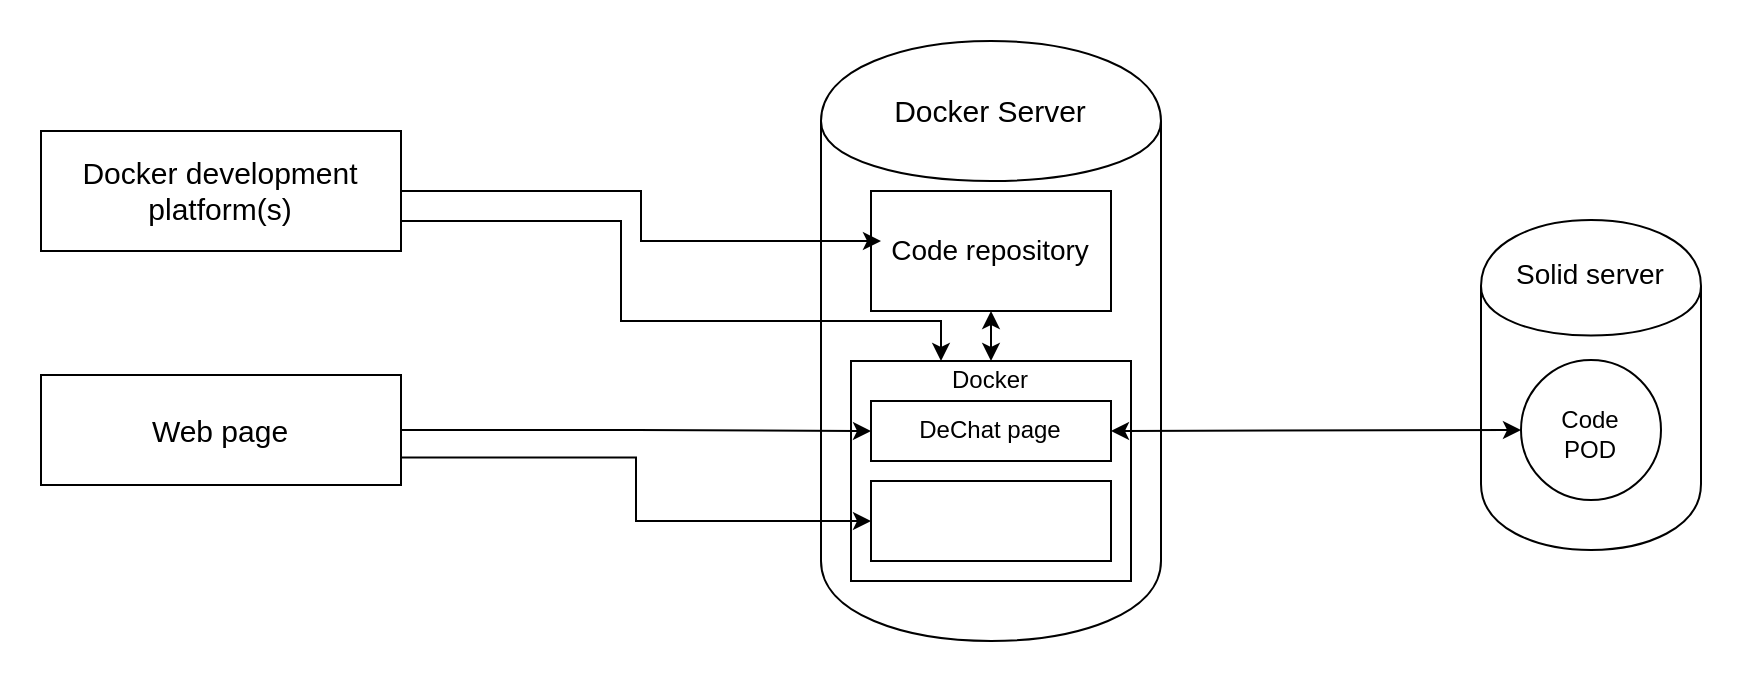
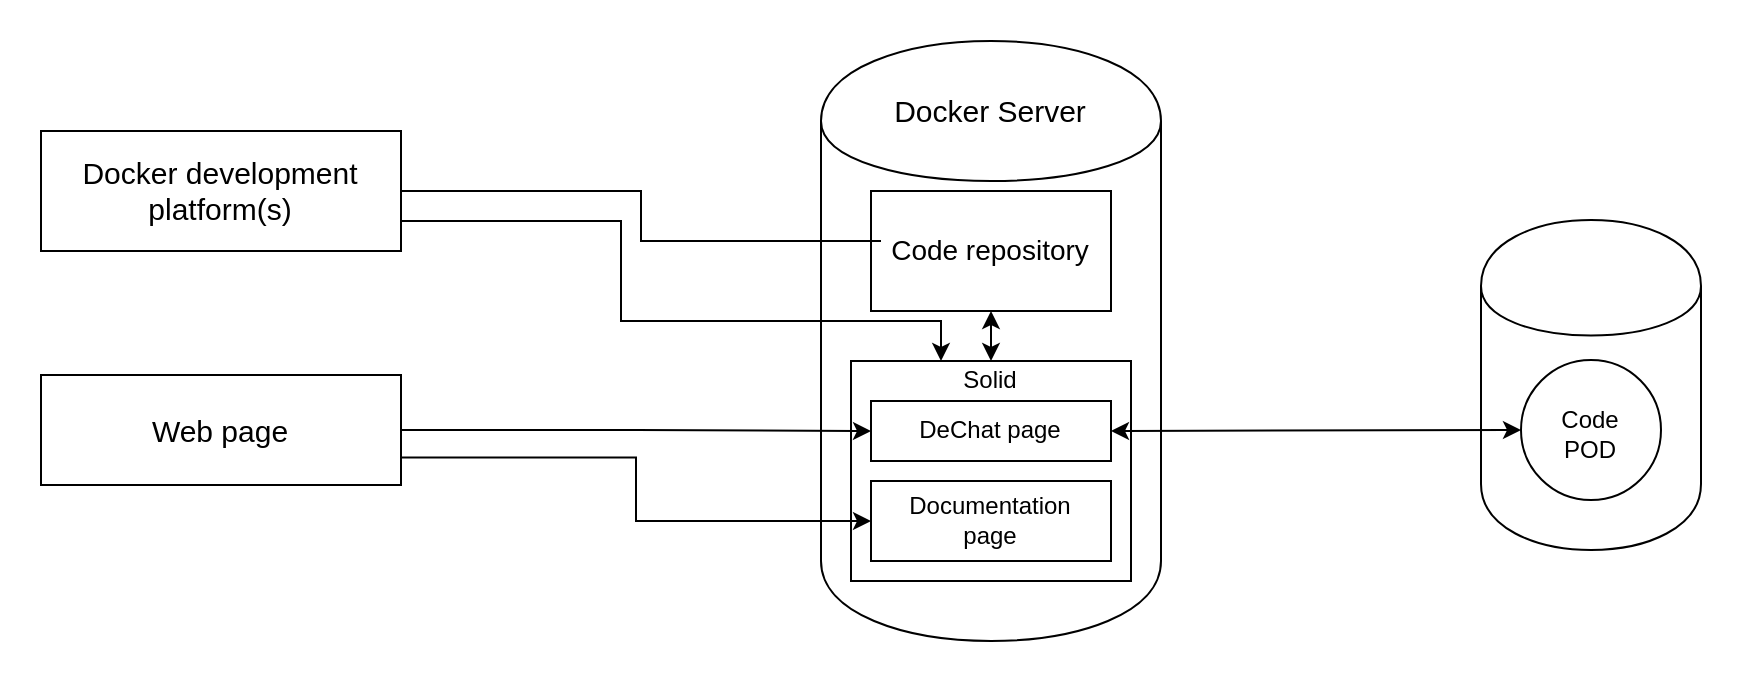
edge "Docker development platform(s)" -> "Code repository": arrowhead classic -> none
node "Solid server": removed
node "Docker": label "Docker" -> "Solid"
node "Documentation page": added
